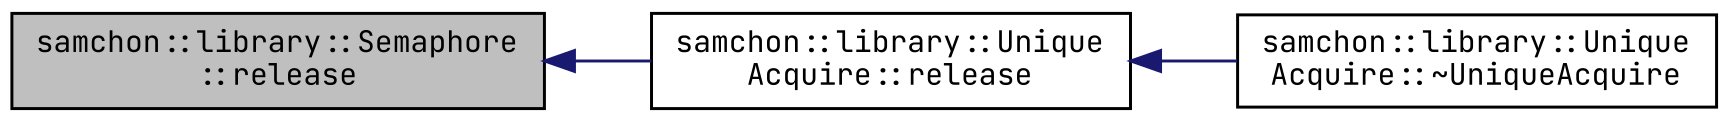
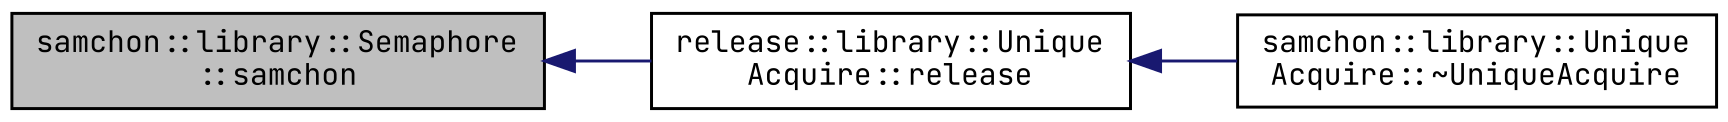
node "samchon::library::Semaphore ::release": label "samchon::library::Semaphore ::release" -> "samchon::library::Semaphore ::samchon"
node "samchon::library::Unique Acquire::release": label "samchon::library::Unique Acquire::release" -> "release::library::Unique Acquire::release"
